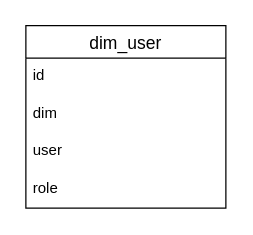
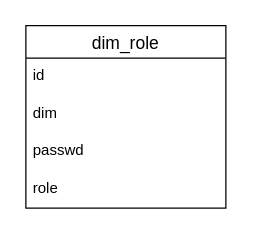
node "dim_user": label "dim_user" -> "dim_role"
node "user": label "user" -> "passwd"
